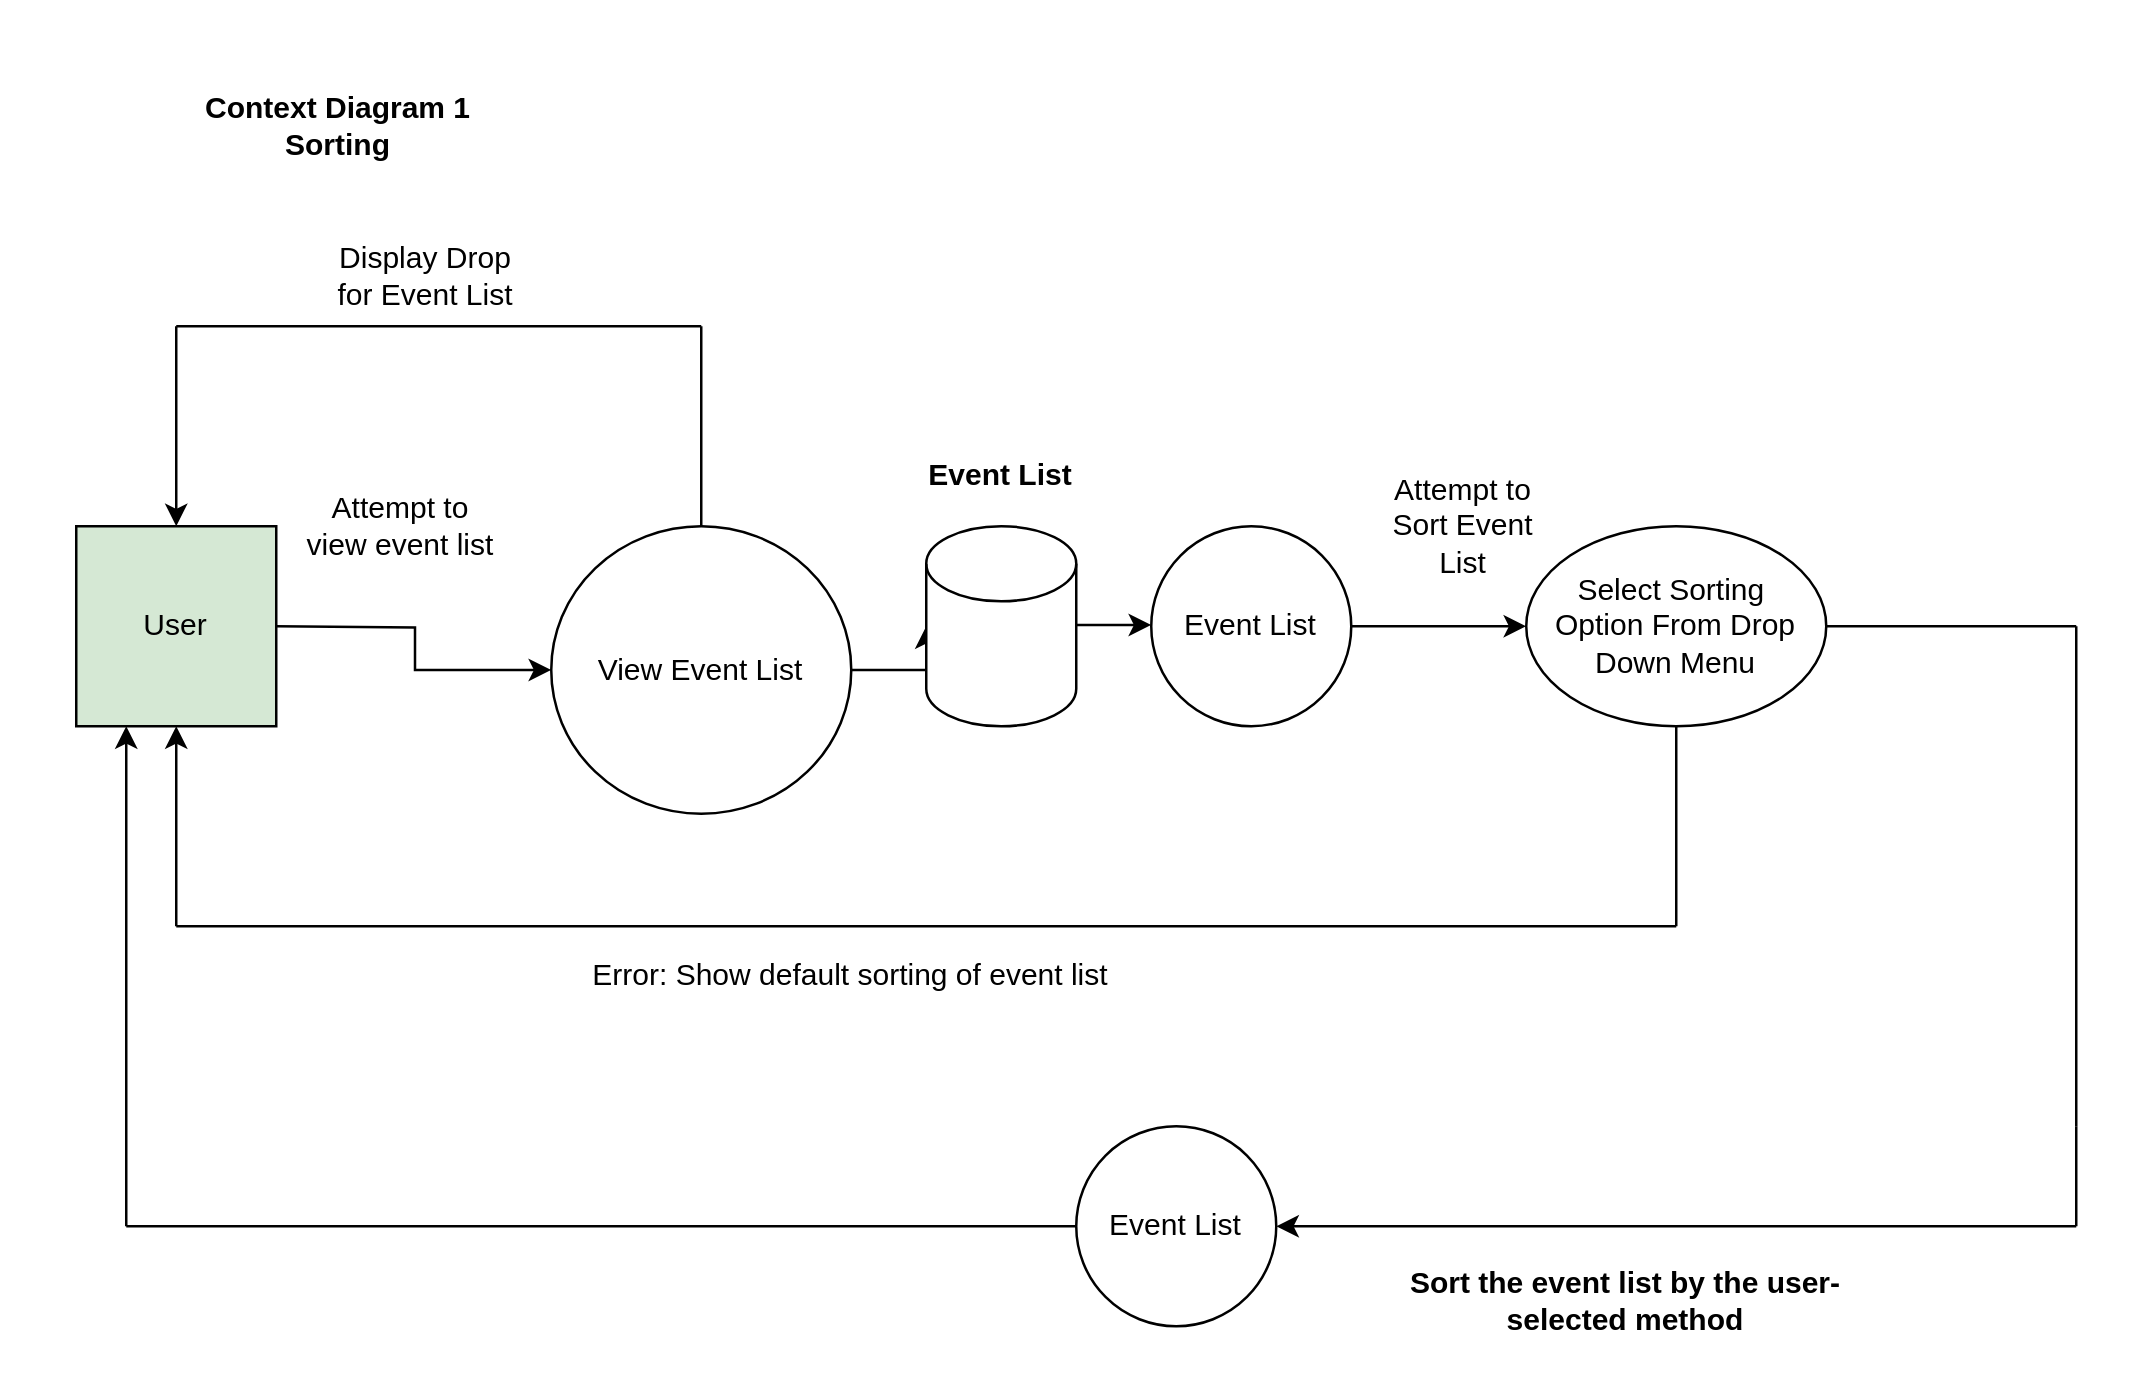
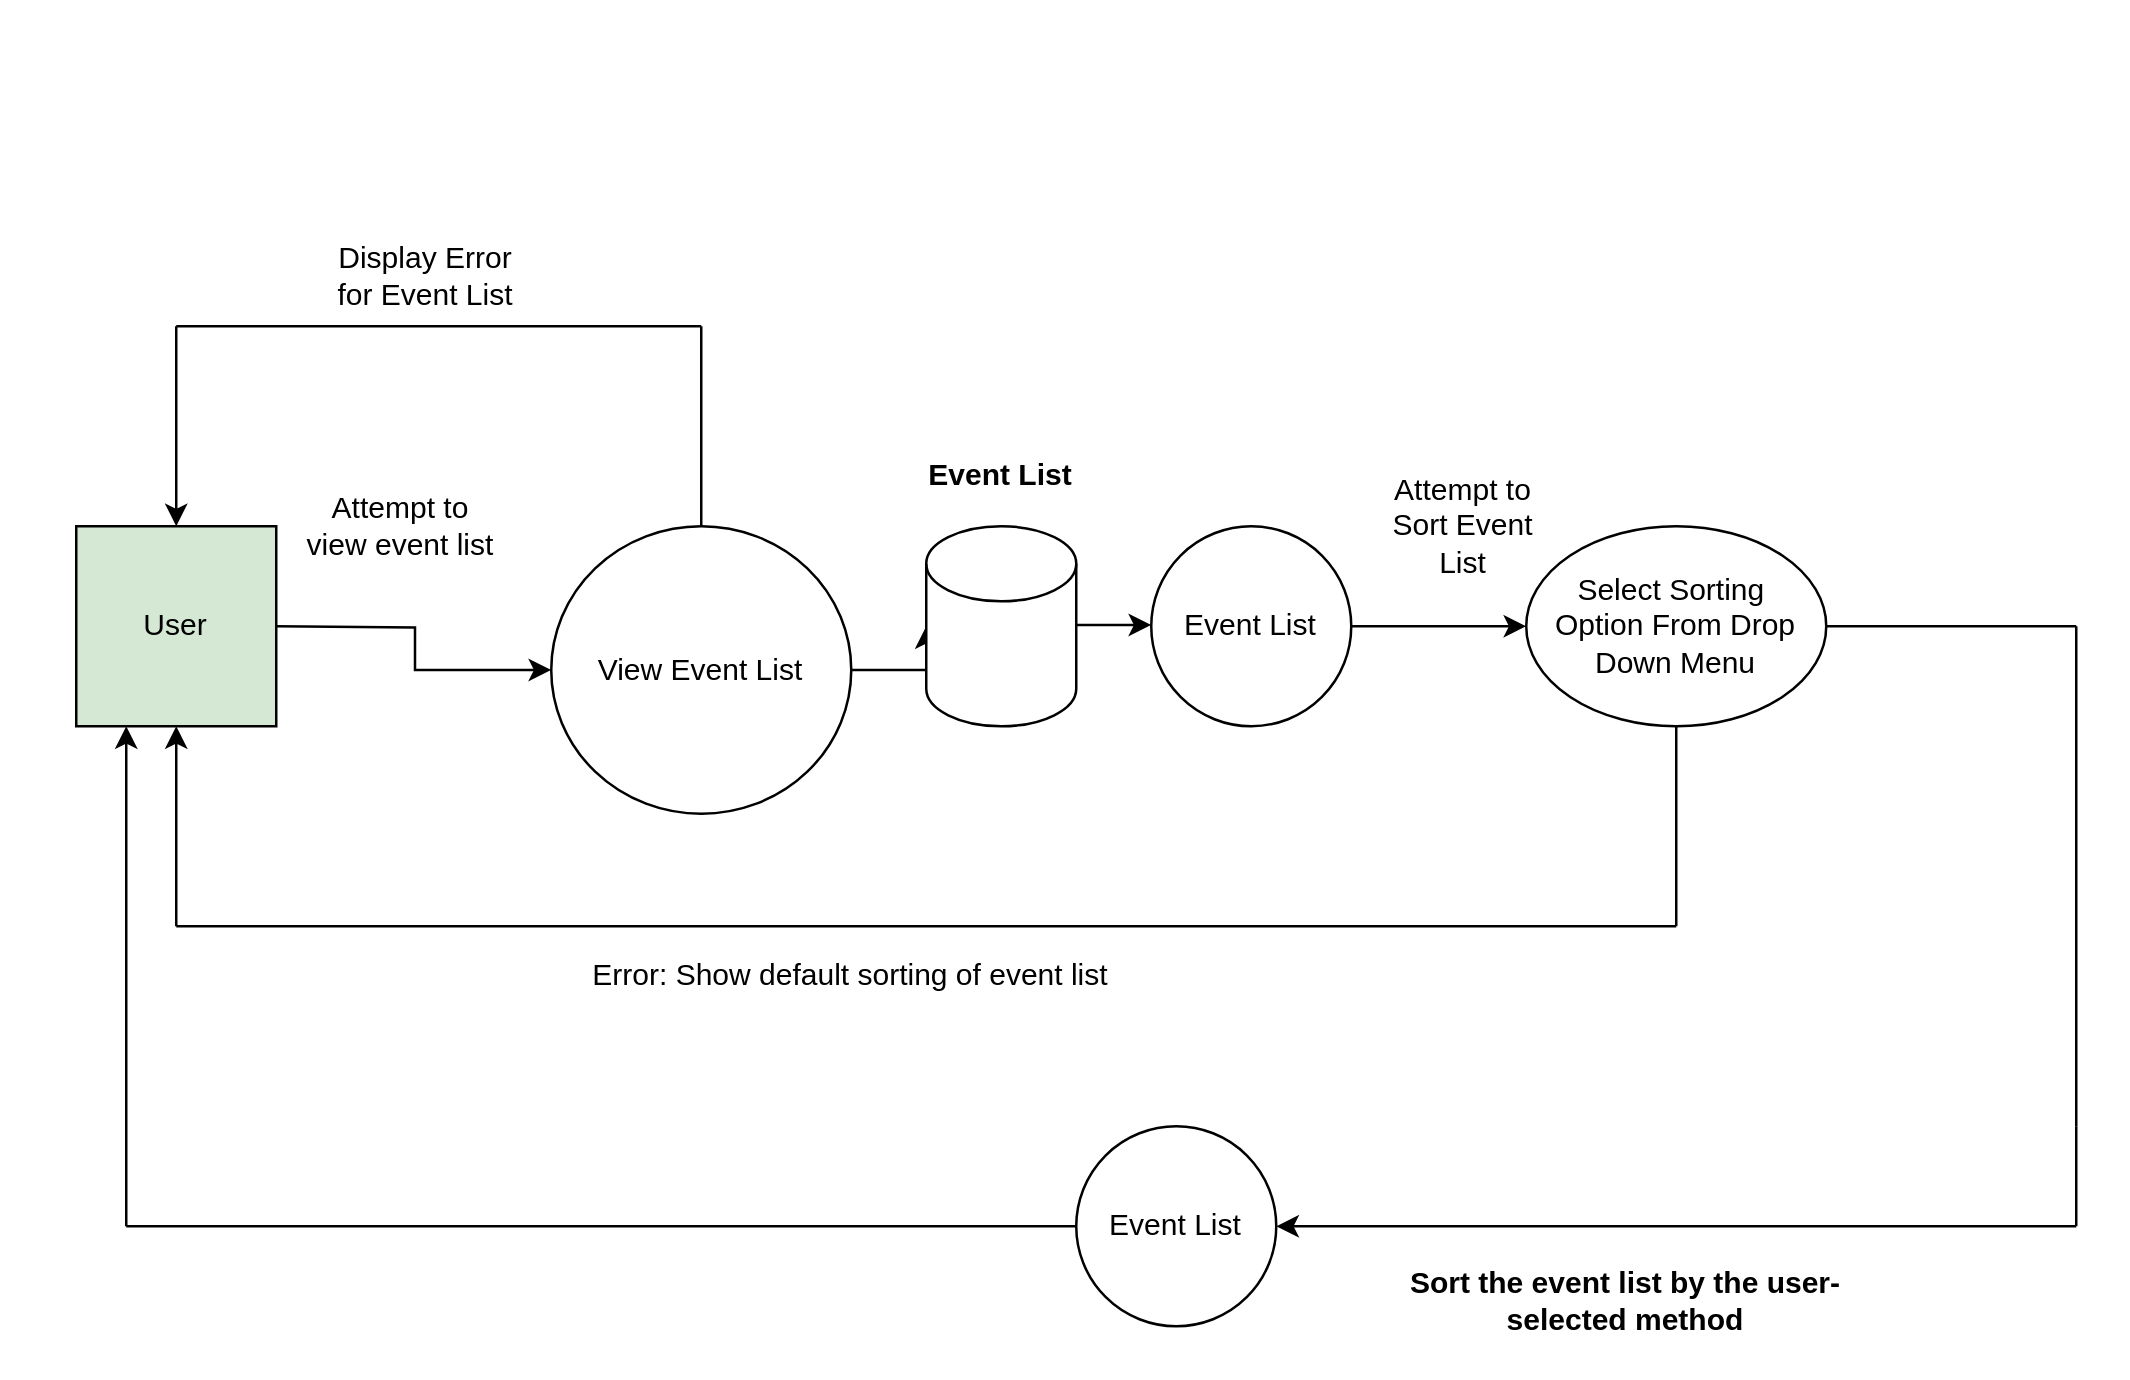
node "Context Diagram 1 Sorting": removed
node "Display Drop for Event List": label "Display Drop for Event List" -> "Display Error for Event List"
